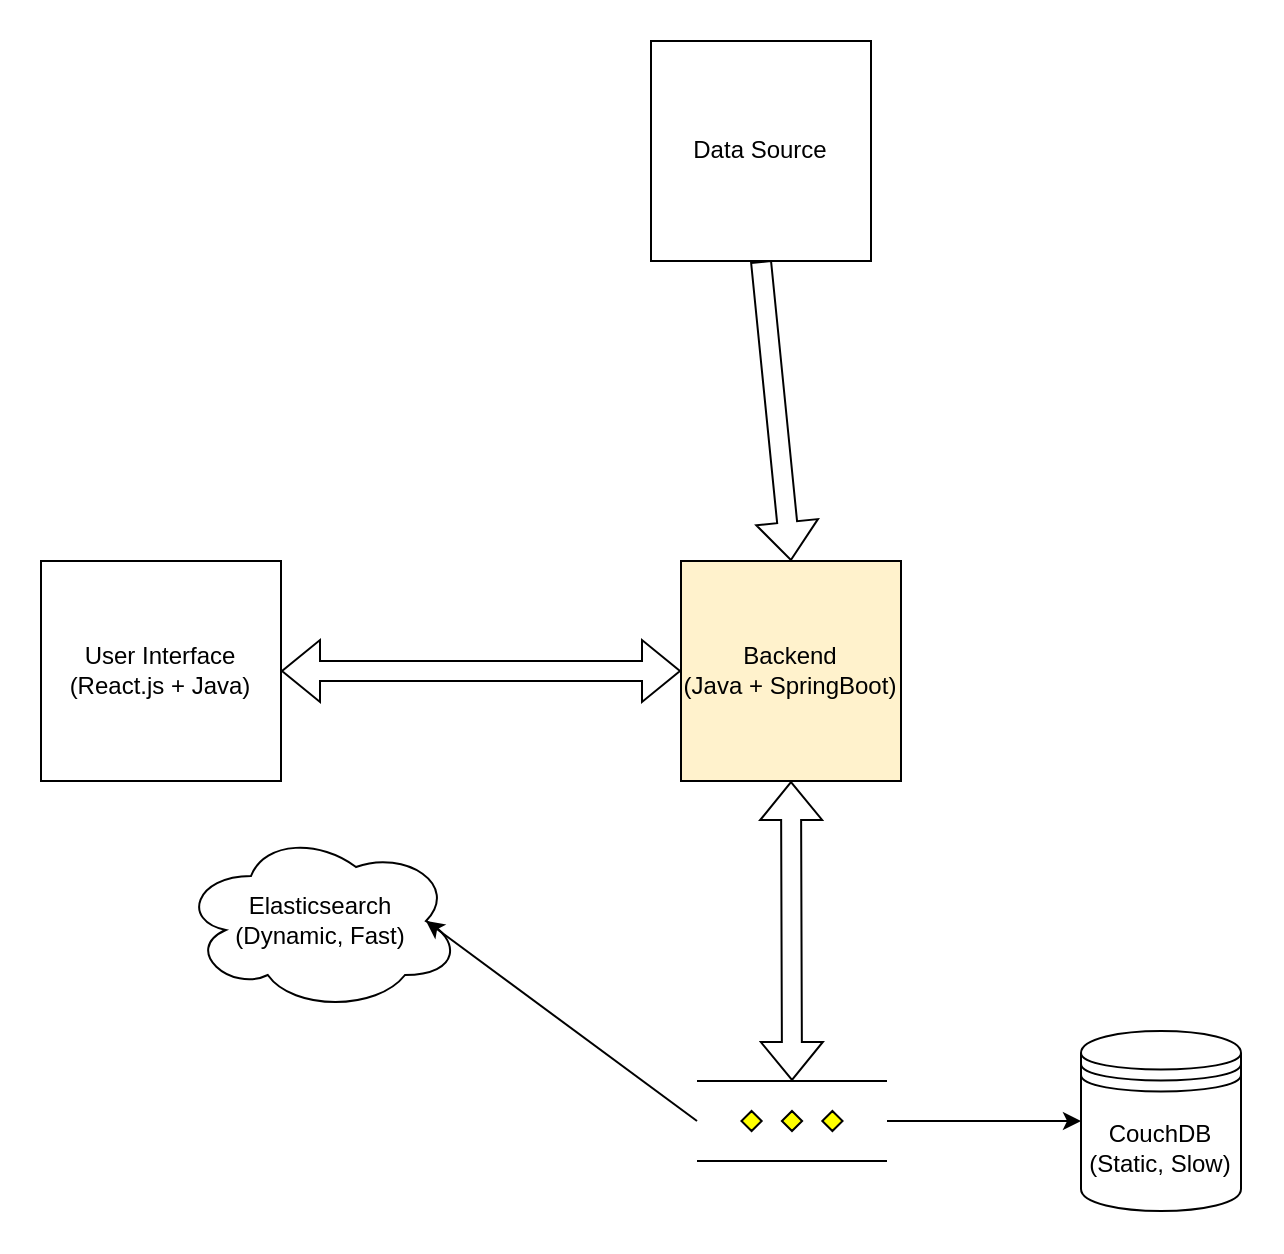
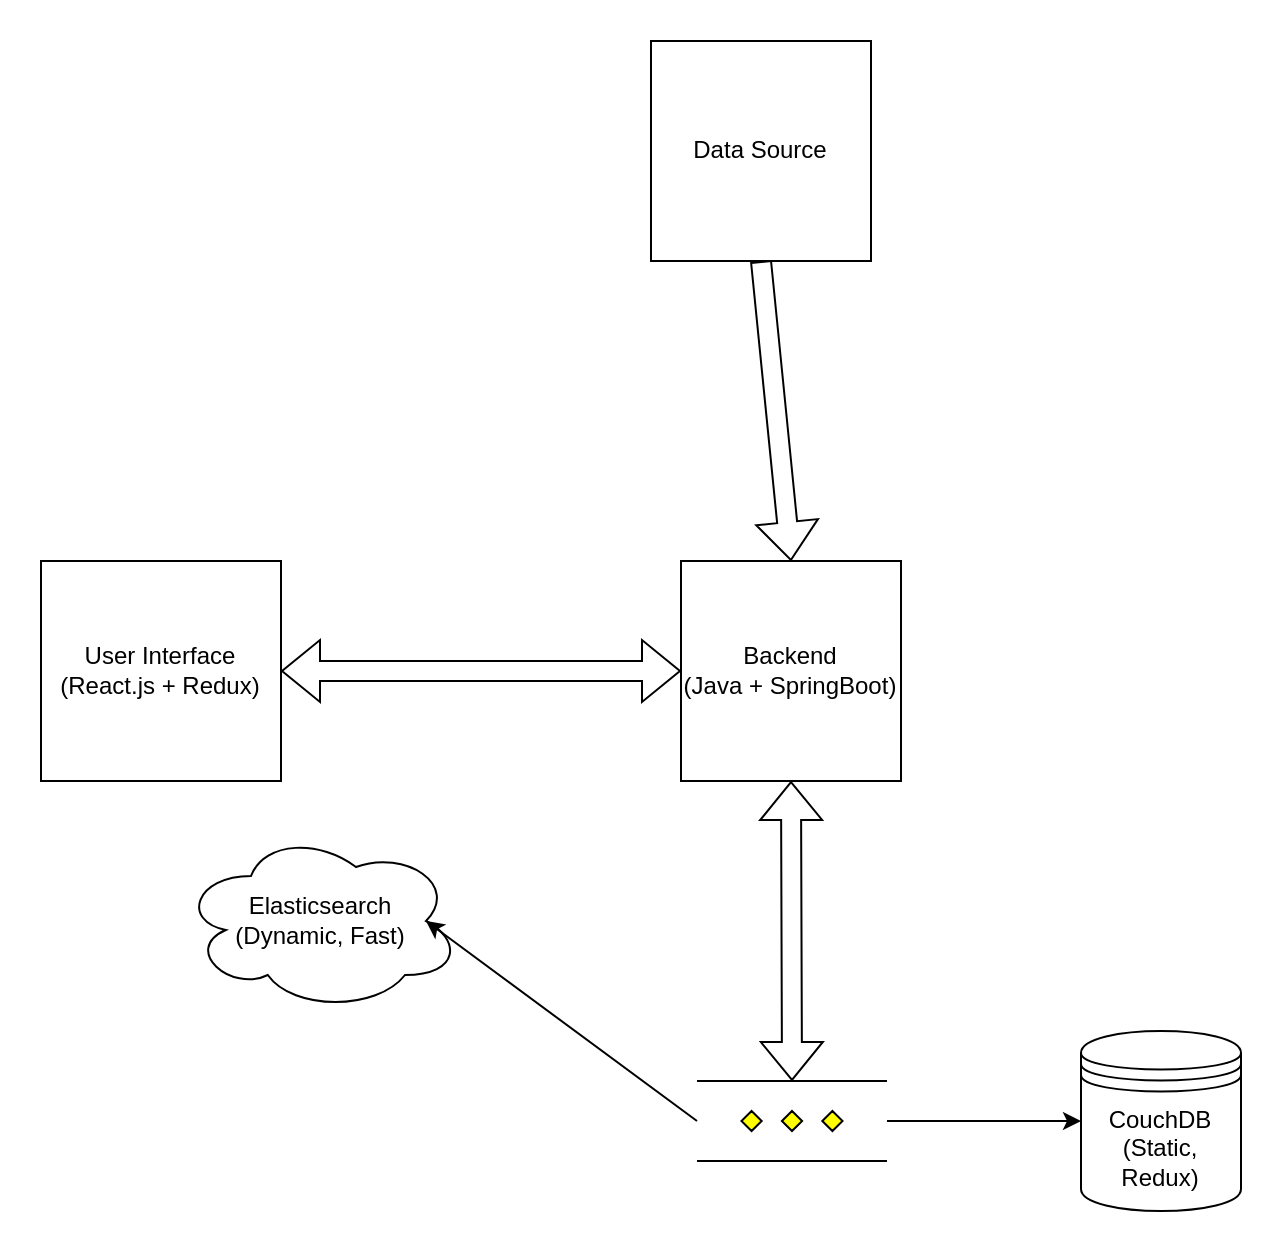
node "User Interface (React.js + Java)": label "User Interface (React.js + Java)" -> "User Interface (React.js + Redux)"
node "Backend (Java + SpringBoot)": fillcolor #fff2cc -> #ffffff
node "CouchDB (Static, Slow)": label "CouchDB (Static, Slow)" -> "CouchDB (Static, Redux)"
